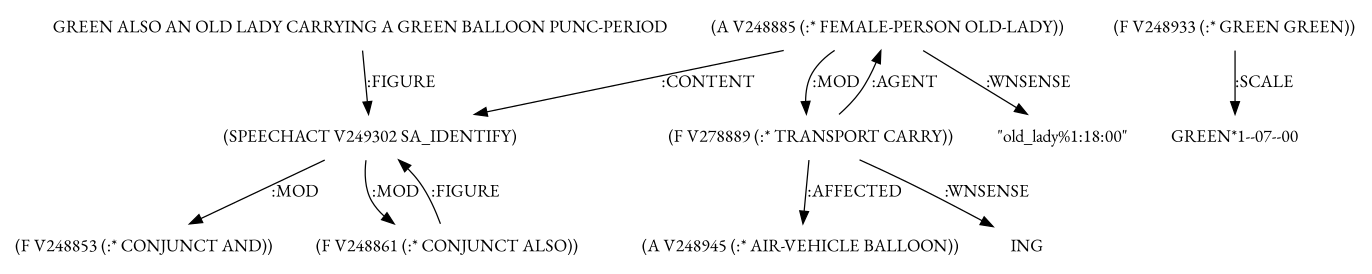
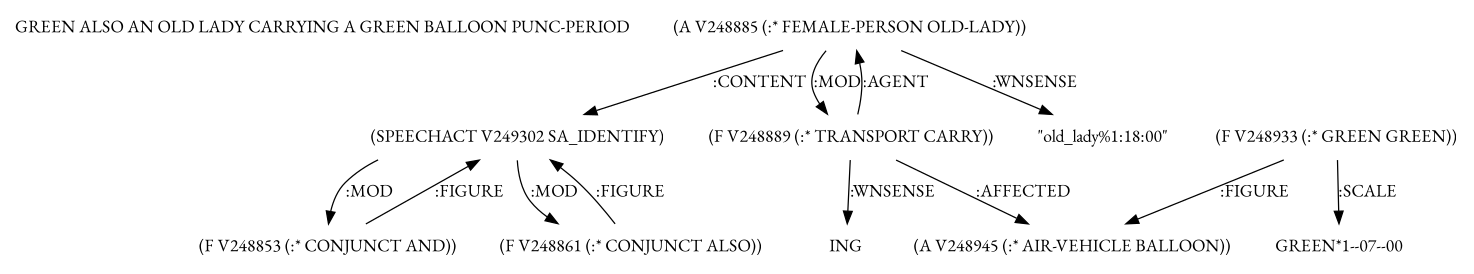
edge "GREEN ALSO AN OLD LADY CARRYING A GREEN BALLOON PUNC-PERIOD" -> "(SPEECHACT V249302 SA_IDENTIFY)": now "(F V248853 (:* CONJUNCT AND))" -> "(SPEECHACT V249302 SA_IDENTIFY)"
node "(F V278889 (:* TRANSPORT CARRY))": label "(F V278889 (:* TRANSPORT CARRY))" -> "(F V248889 (:* TRANSPORT CARRY))"
edge "(F V248933 (:* GREEN GREEN))" -> "(A V248945 (:* AIR-VEHICLE BALLOON))": added, label ":FIGURE"
